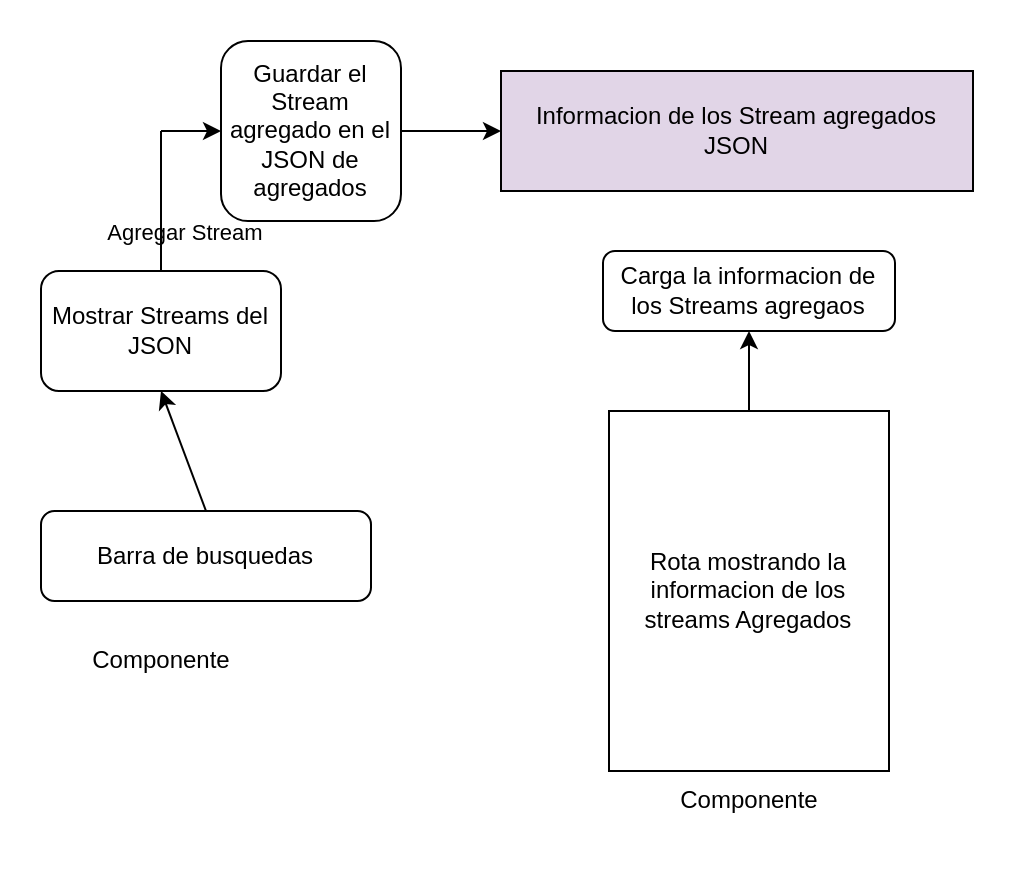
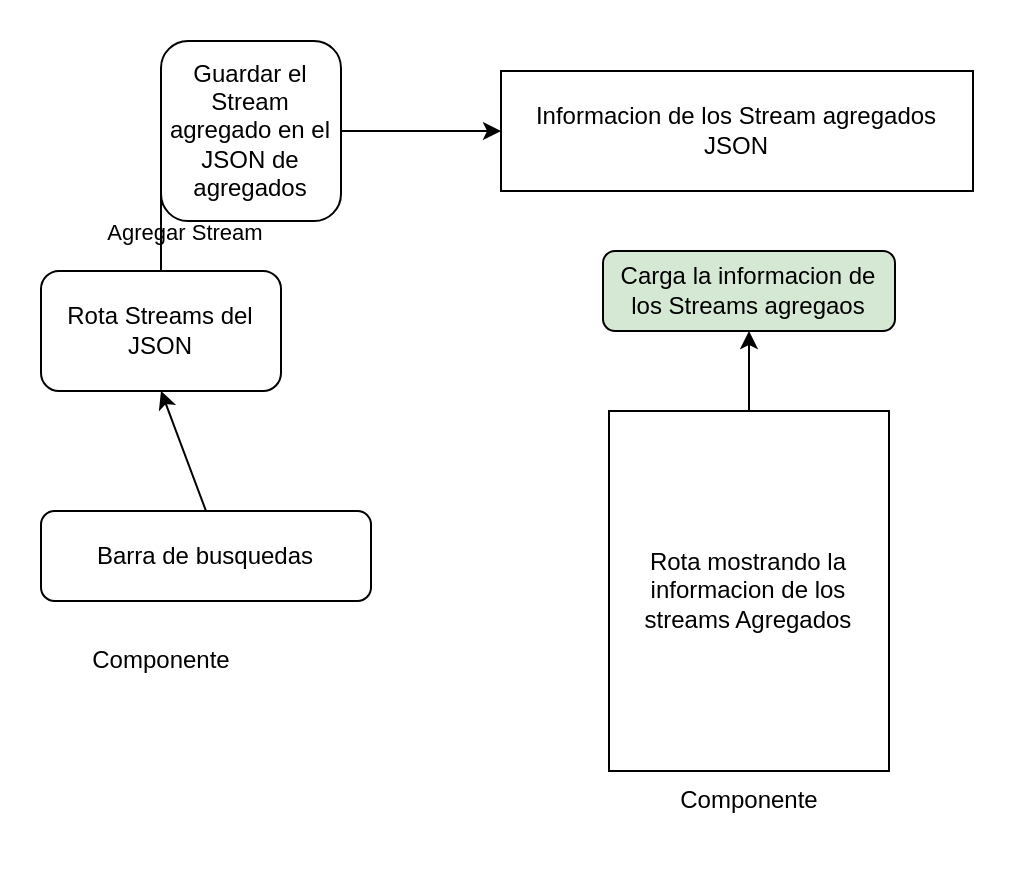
node "Guardar el Stream agregado en el JSON de agregados": moved (311, 131) -> (251, 131)
node "Informacion de los Stream agregados JSON": fillcolor #e1d5e7 -> #ffffff
node "Carga la informacion de los Streams agregaos": fillcolor #ffffff -> #d5e8d4
node "Mostrar Streams del JSON": label "Mostrar Streams del JSON" -> "Rota Streams del JSON"
